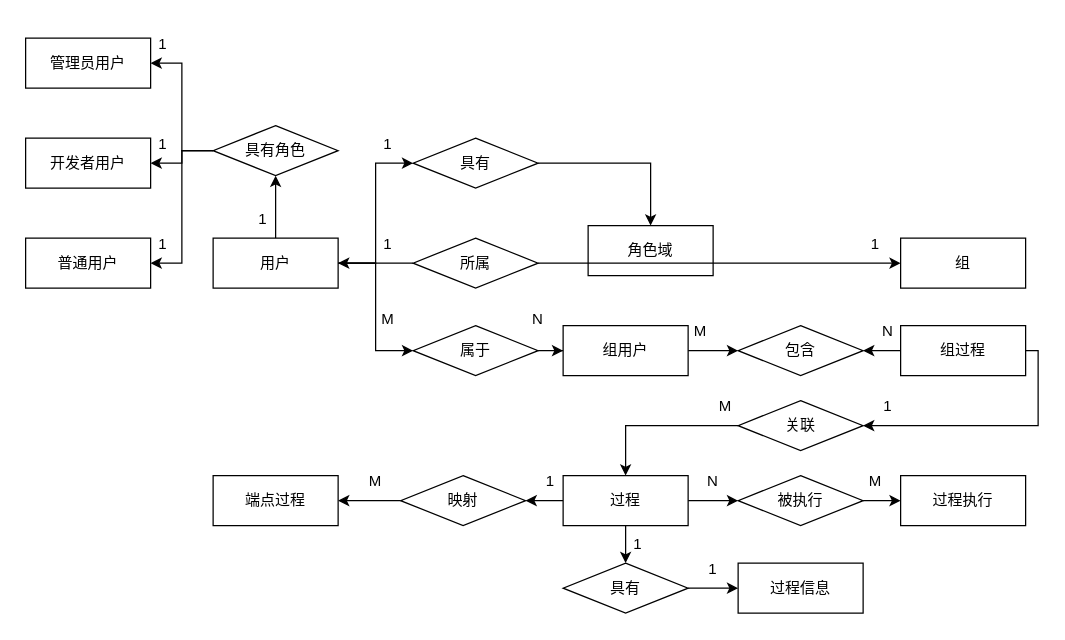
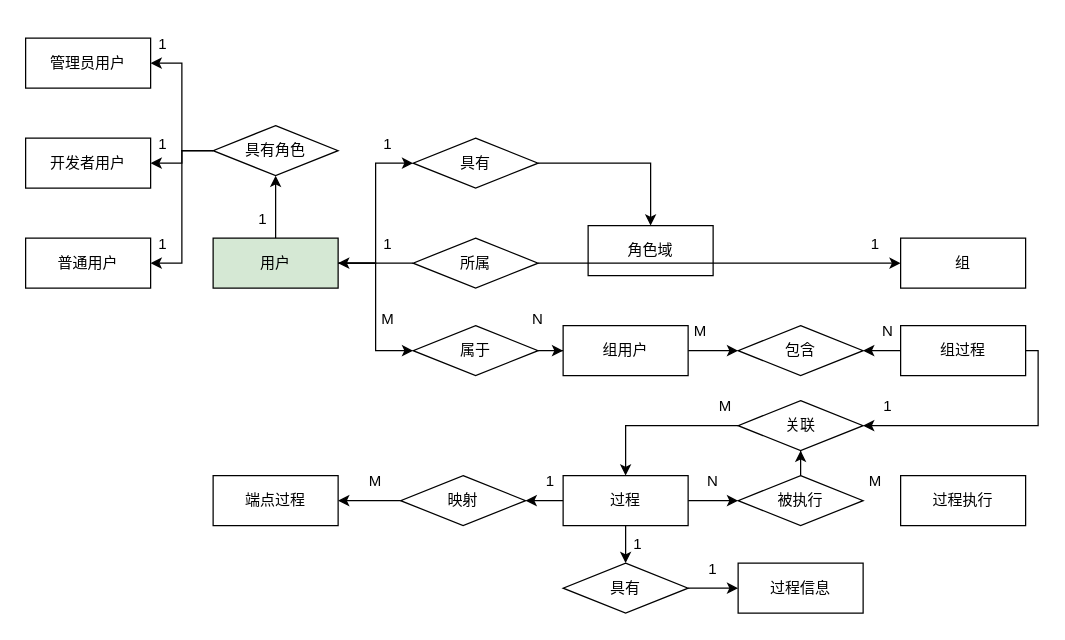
node "用户": fillcolor #ffffff -> #d5e8d4
edge "被执行" -> "过程执行": now "被执行" -> "关联"
